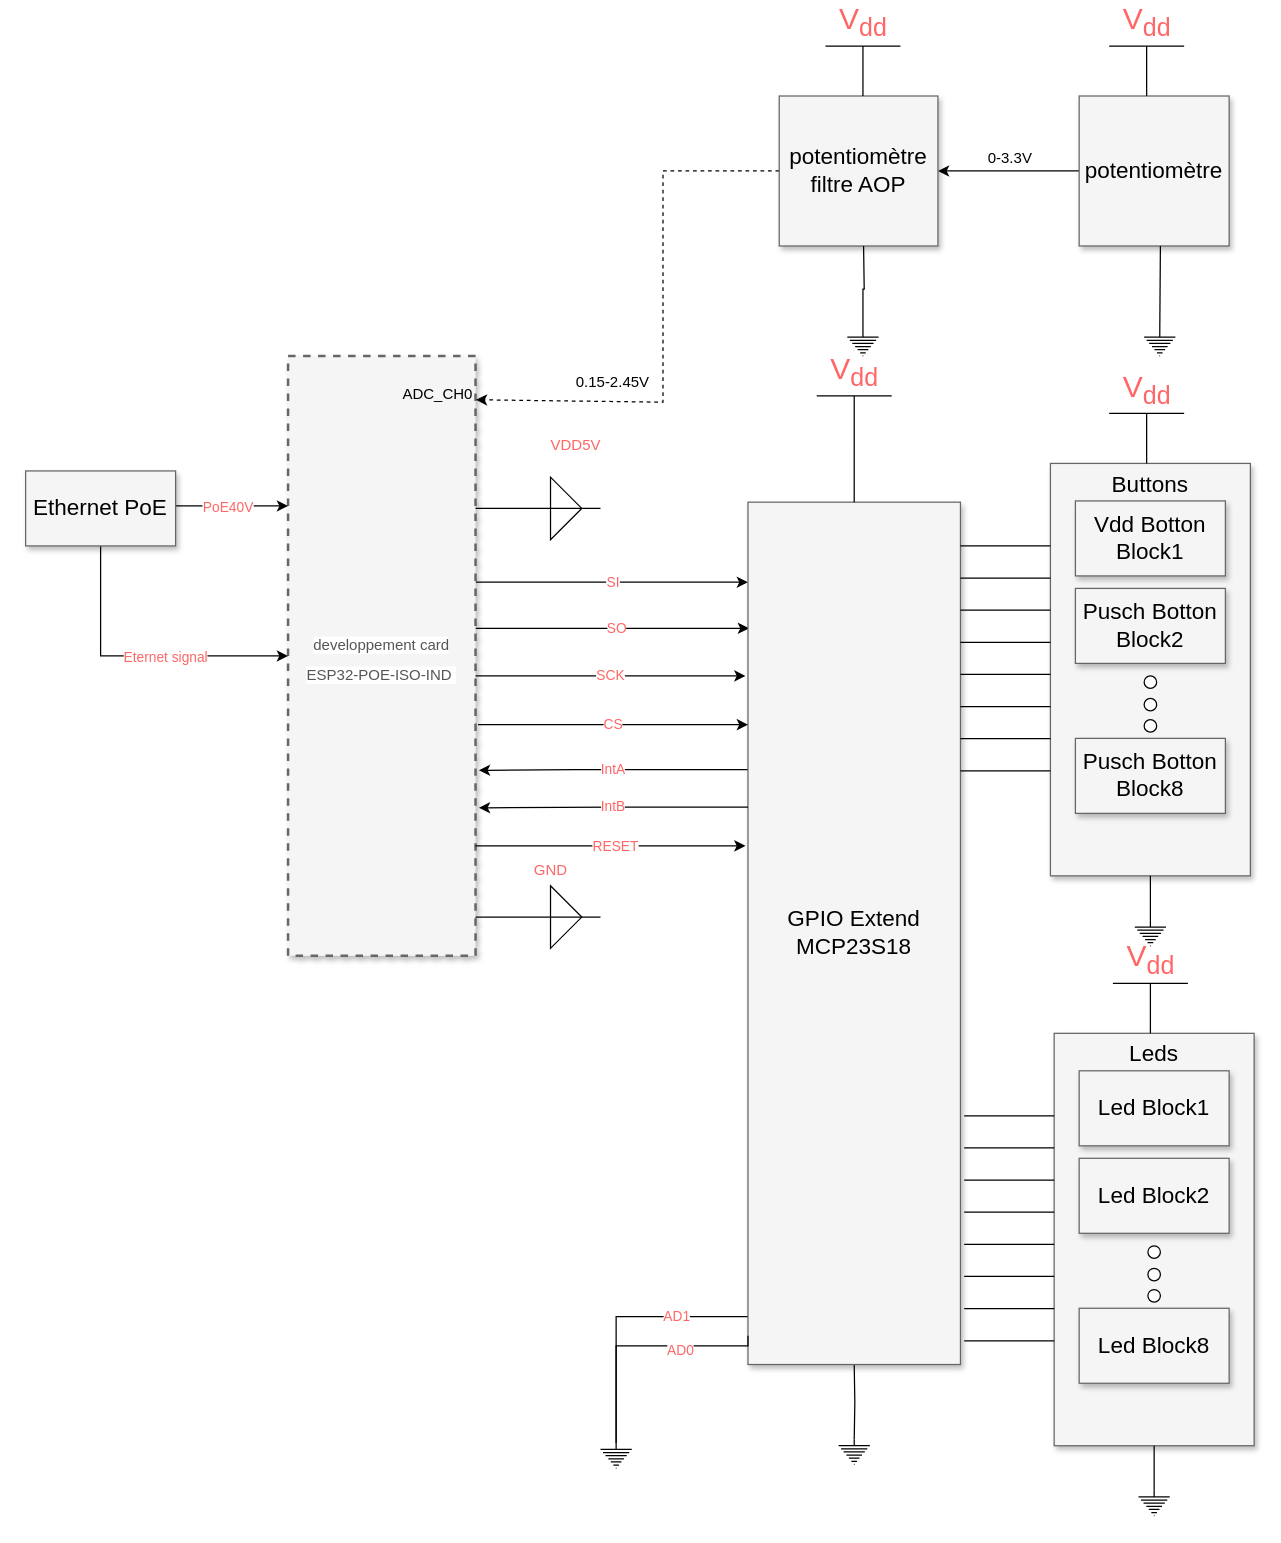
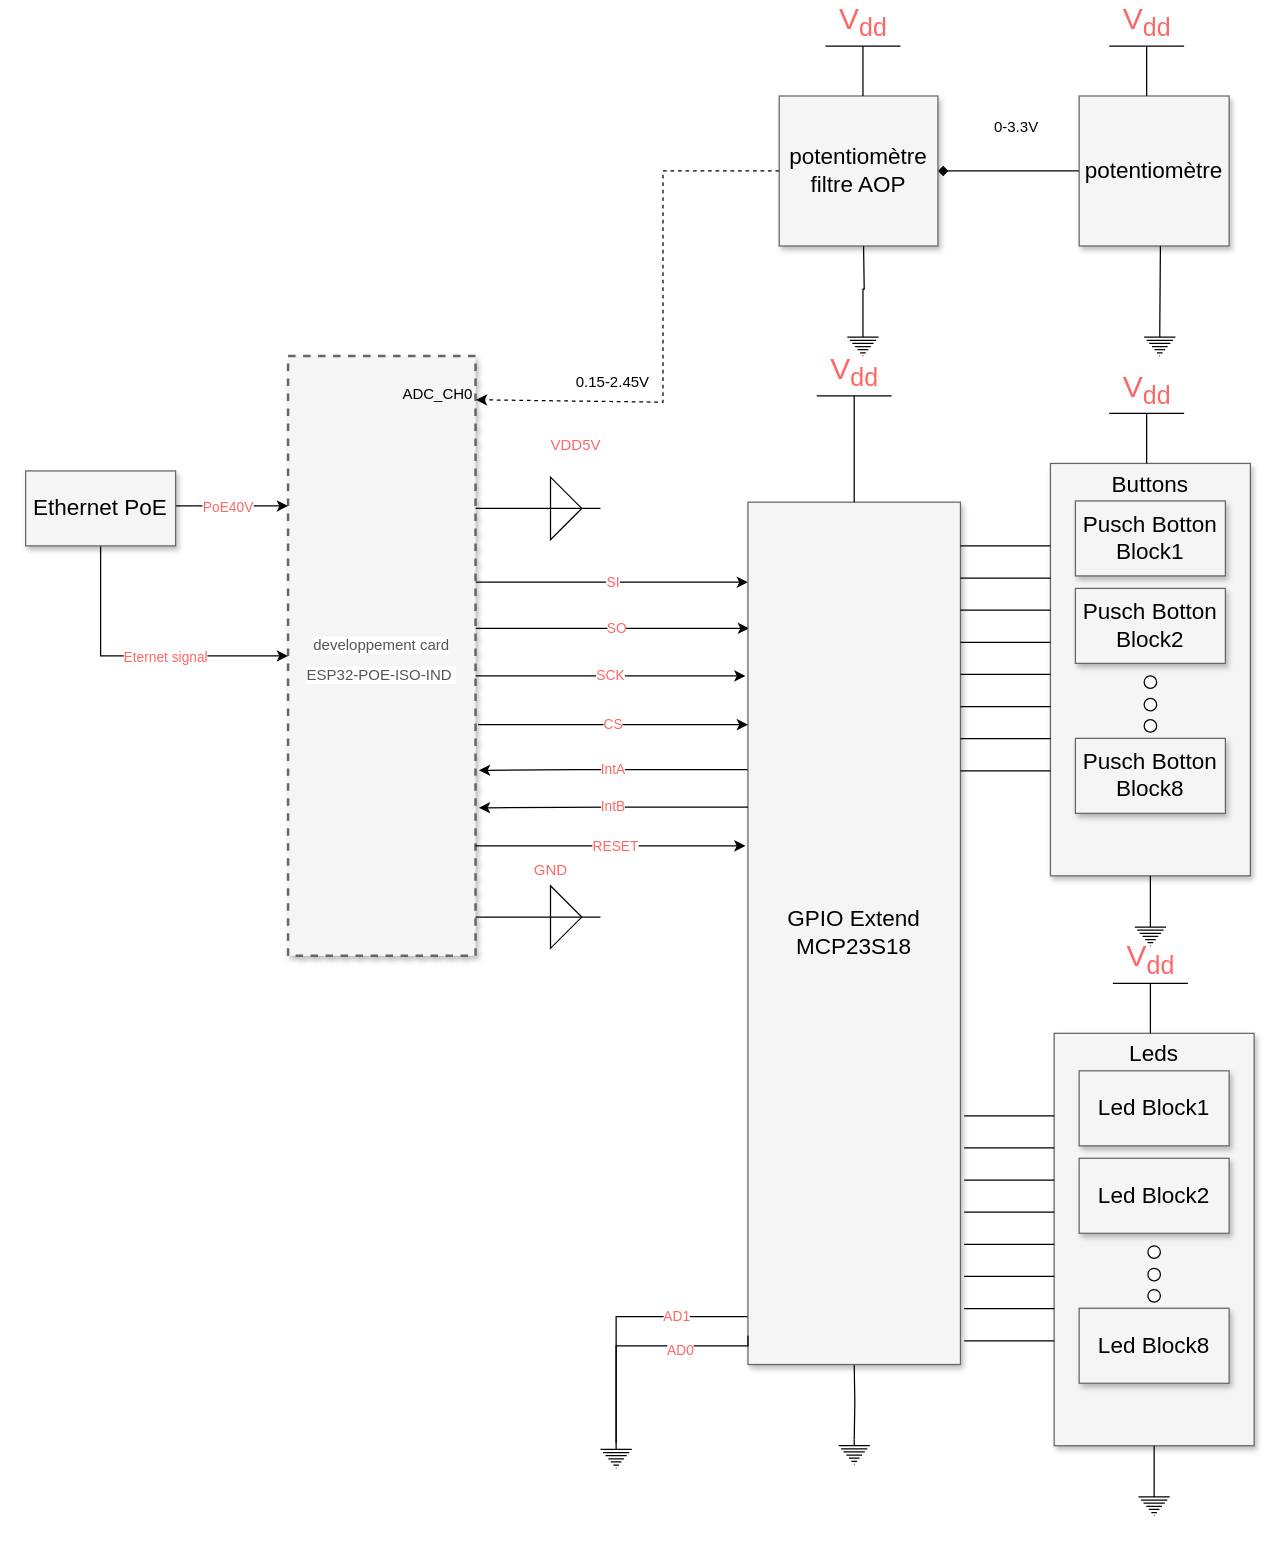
node "0-3.3V": moved (1011, 158) -> (1017, 127)
edge "potentiomètre" -> "potentiomètre filtre AOP": arrowhead classic -> diamond
node "Vdd Botton Block1": label "Vdd Botton Block1" -> "Pusch Botton Block1"
